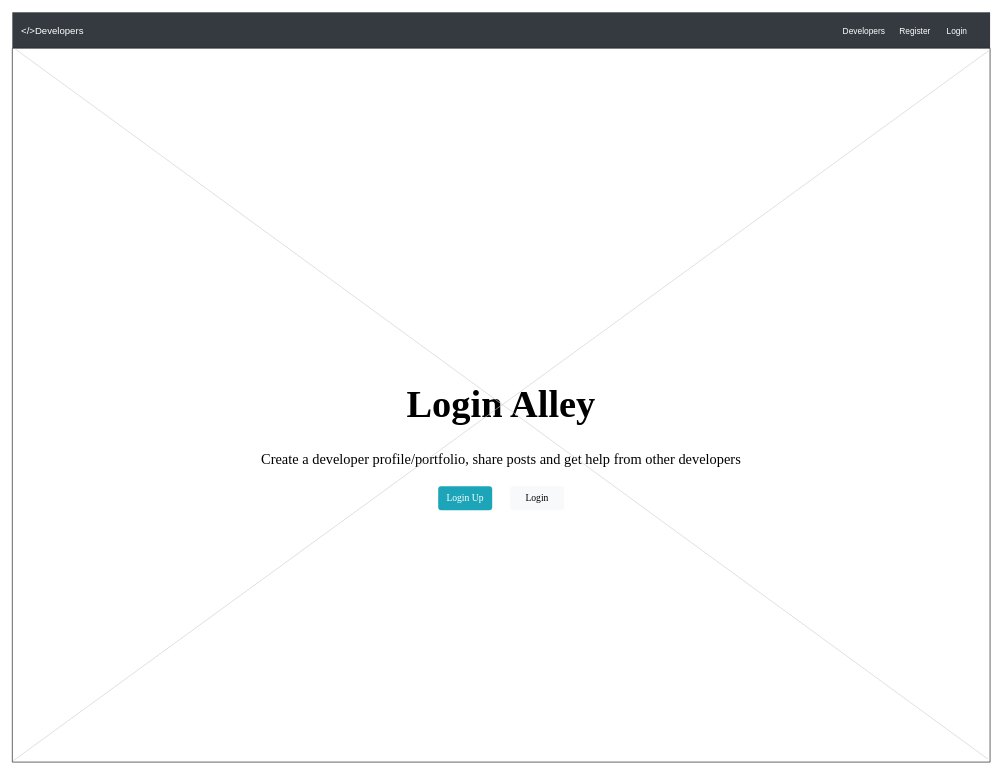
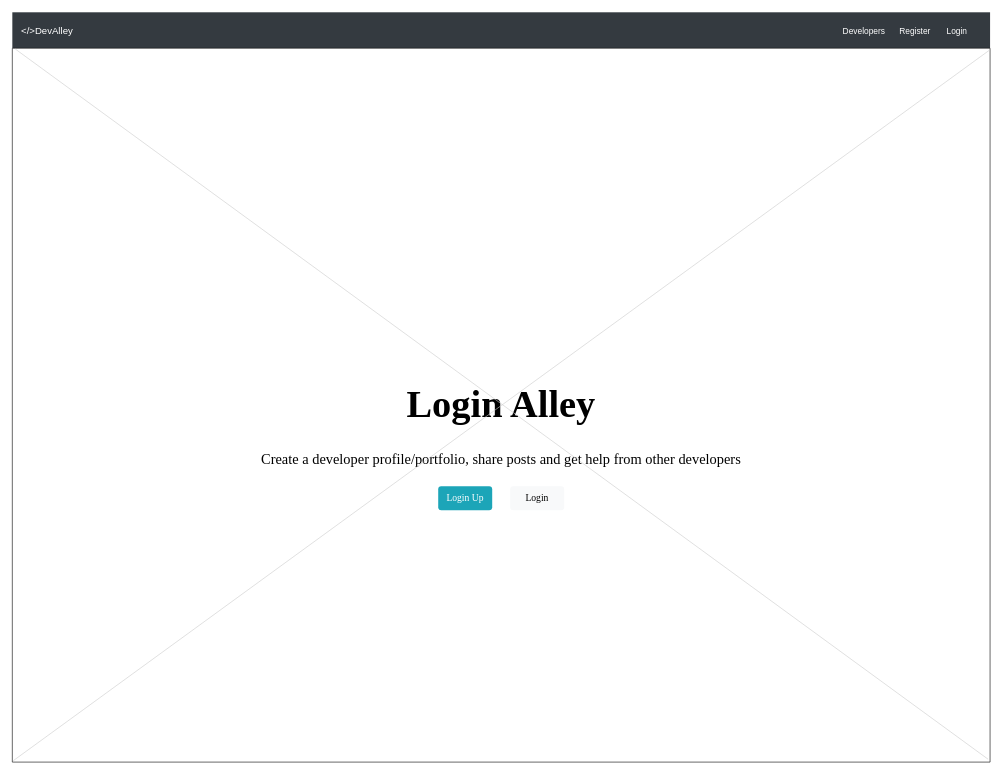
node "</>Developers": label "</>Developers" -> "</>DevAlley"
